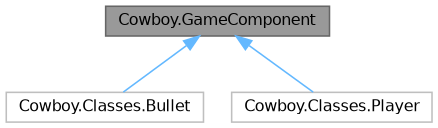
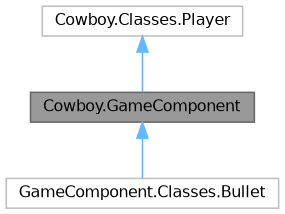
edge "Cowboy.Classes.Player" -> "Cowboy.GameComponent": reversed
node "Cowboy.Classes.Bullet": label "Cowboy.Classes.Bullet" -> "GameComponent.Classes.Bullet"
